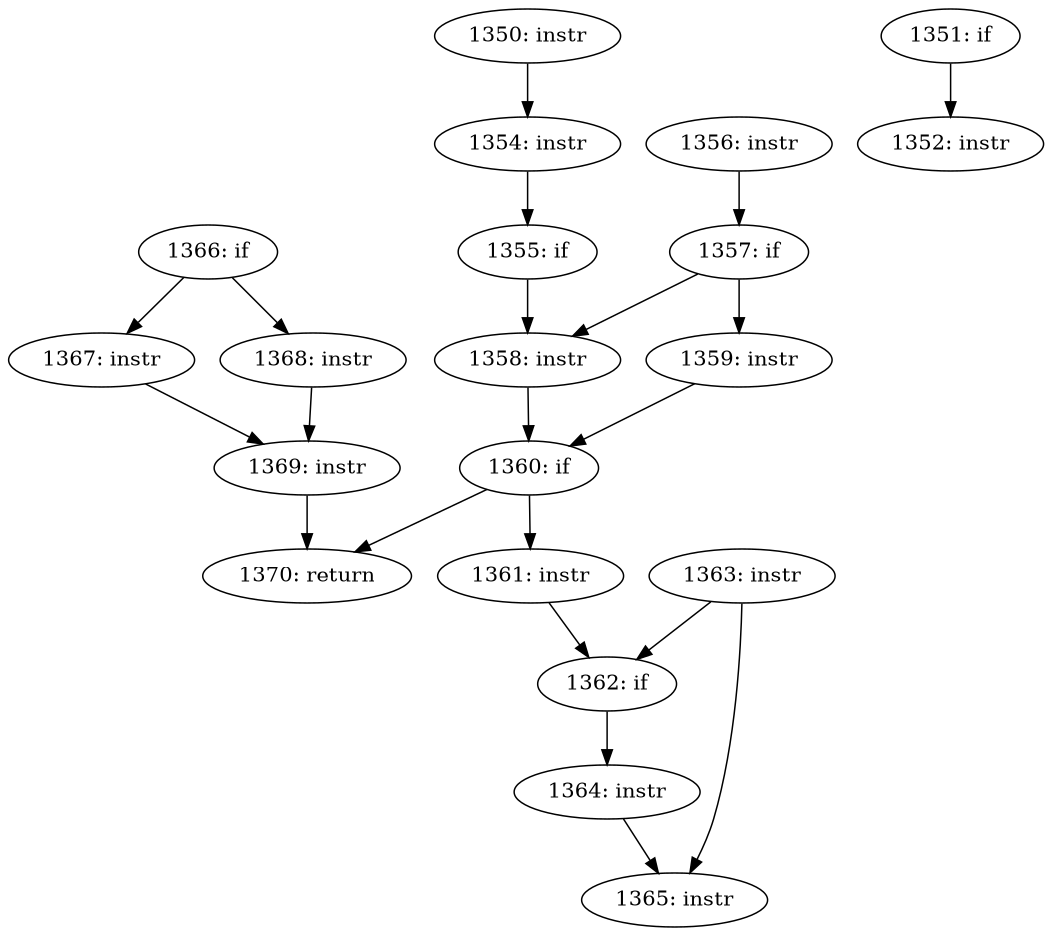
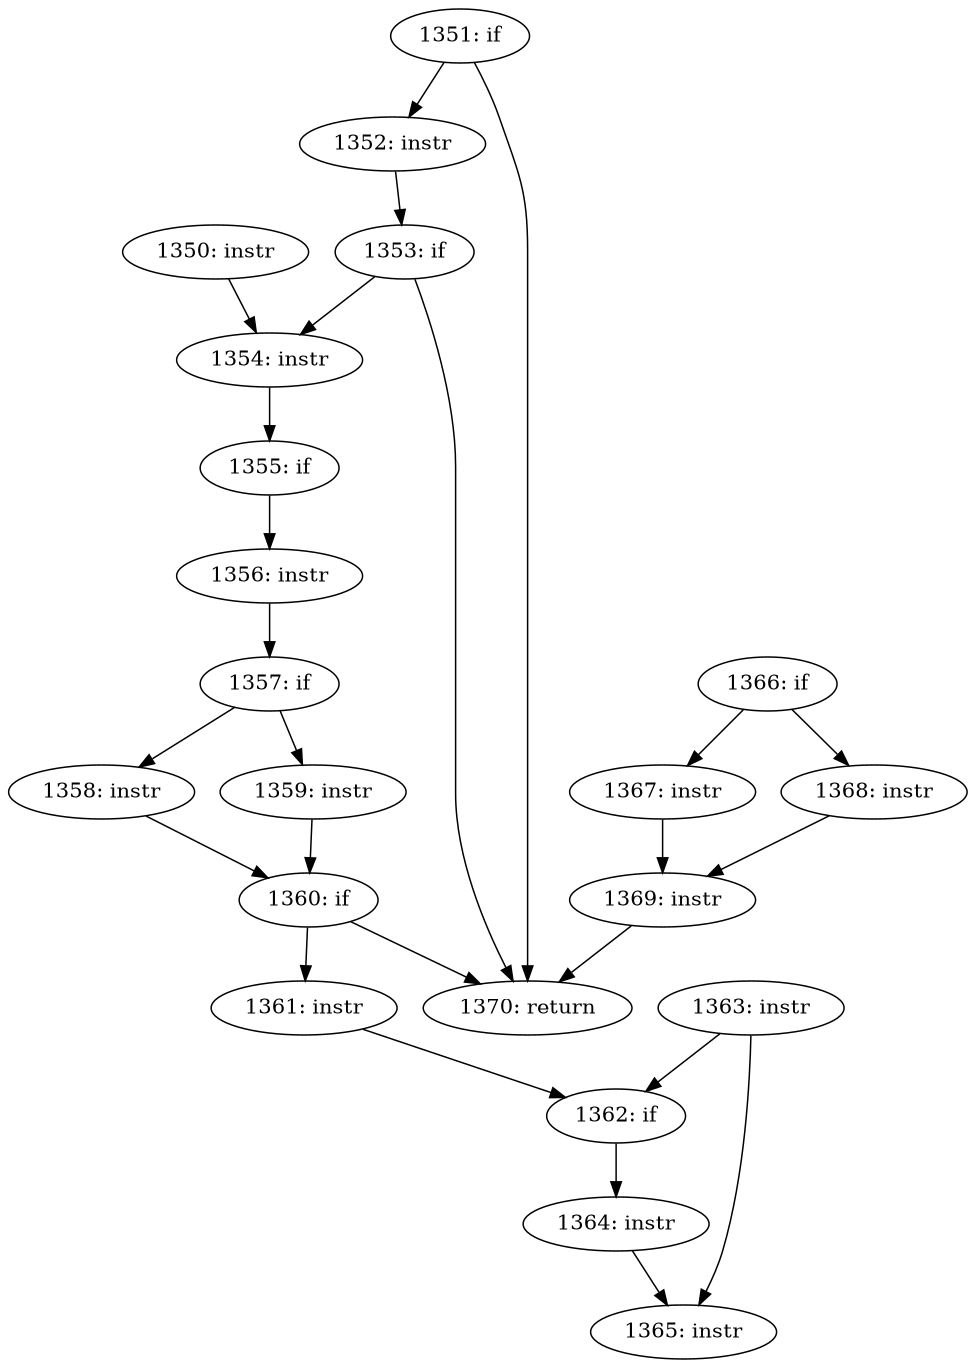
node "1353: if": added
edge "1355: if" -> "1358: instr": now "1355: if" -> "1356: instr"
edge "1351: if" -> "1370: return": added
